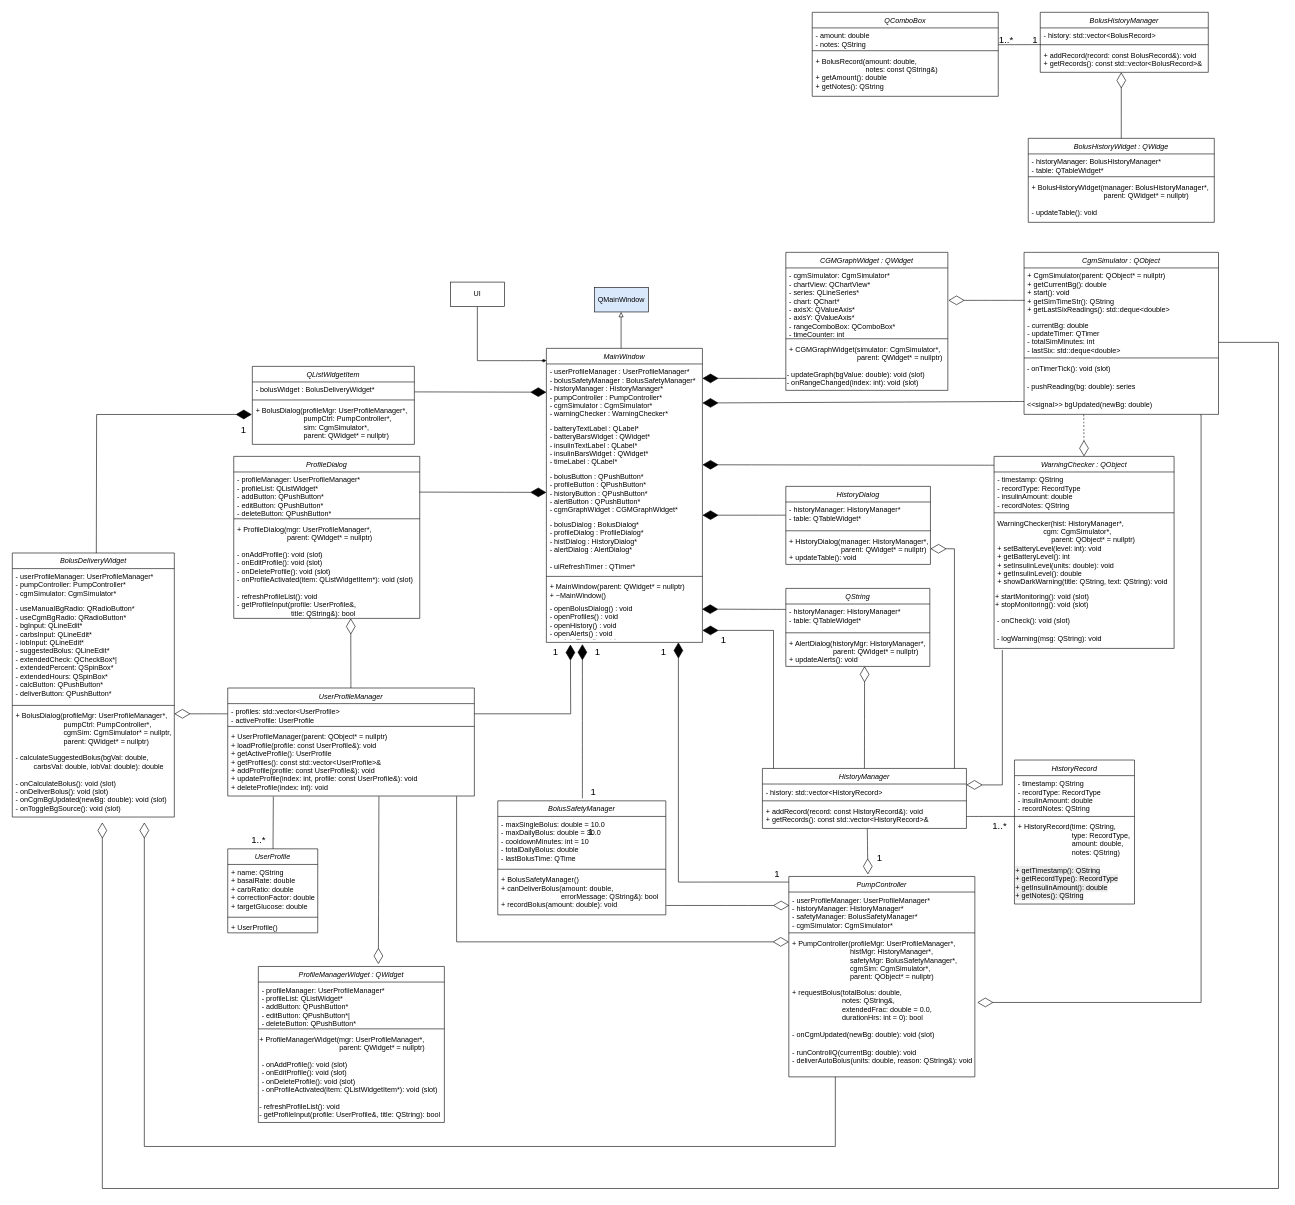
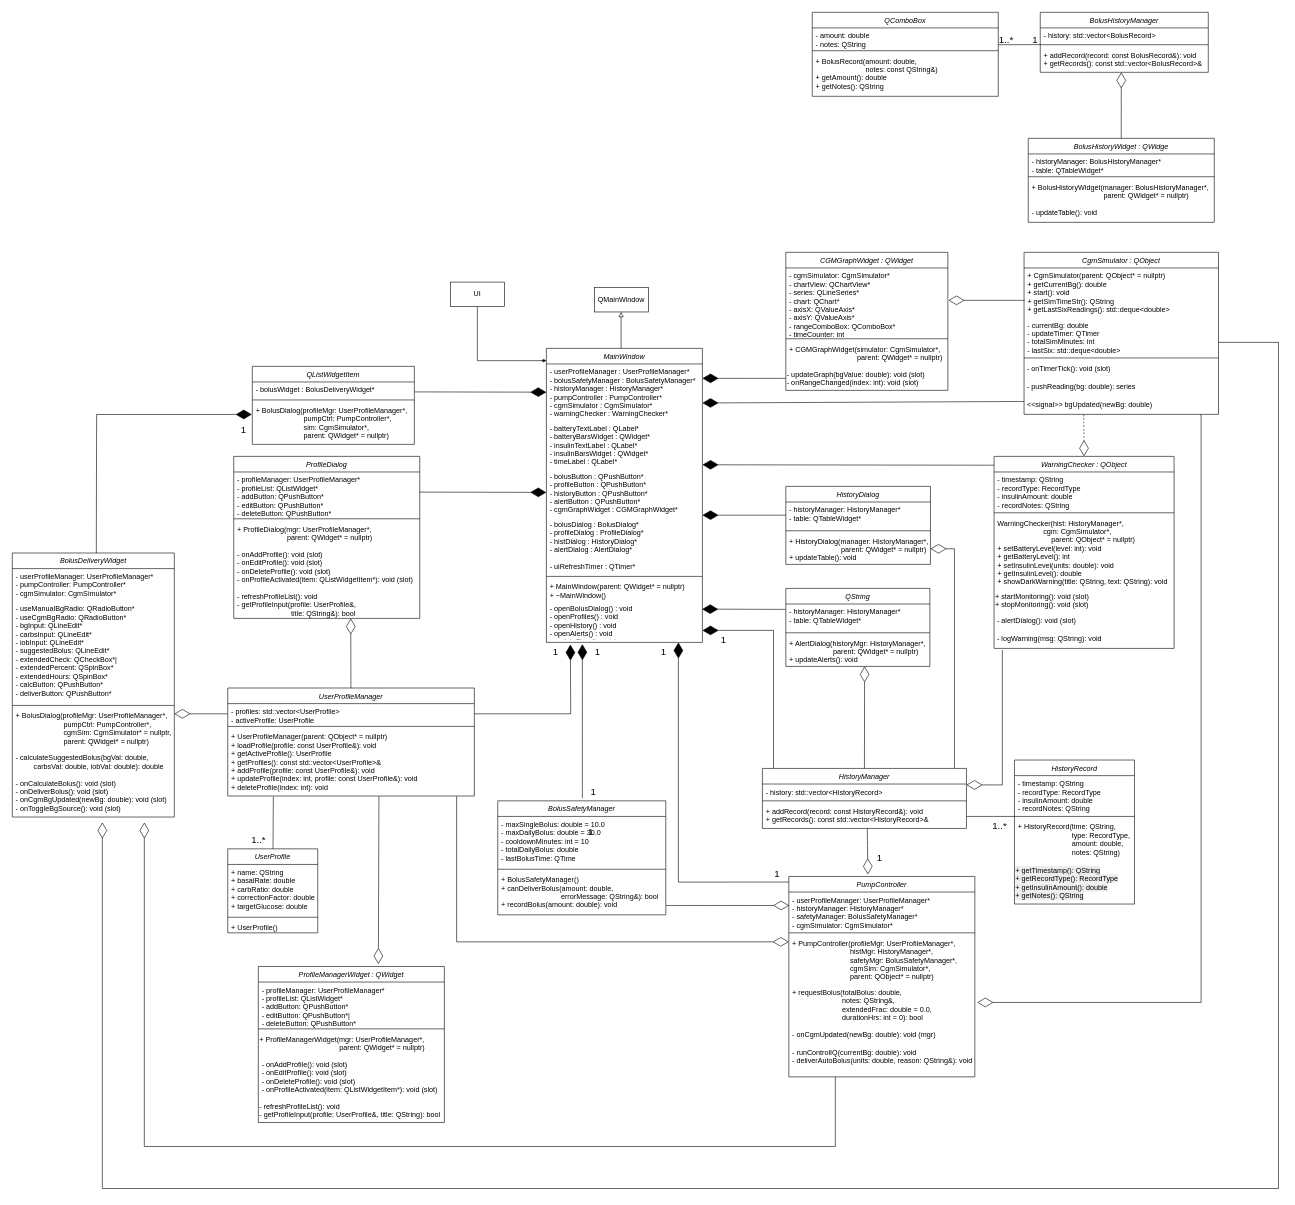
node "QMainWindow": fillcolor #dae8fc -> #ffffff
node "- onCheck(): void (slot)": label "- onCheck(): void (slot)" -> "- alertDialog(): void (slot)"
node "- onCgmUpdated(newBg: double): void (slot)": label "- onCgmUpdated(newBg: double): void (slot)" -> "- onCgmUpdated(newBg: double): void (mgr)"
